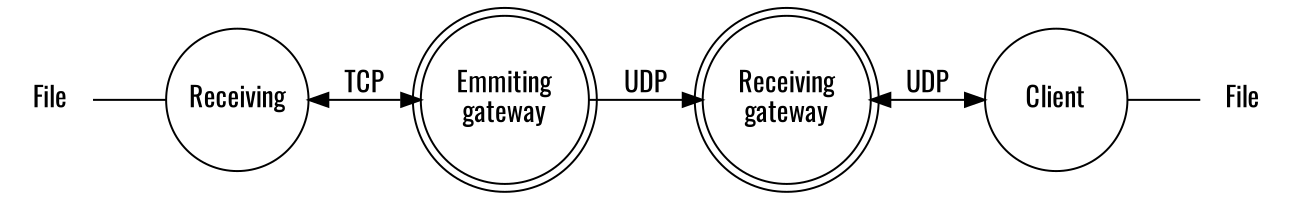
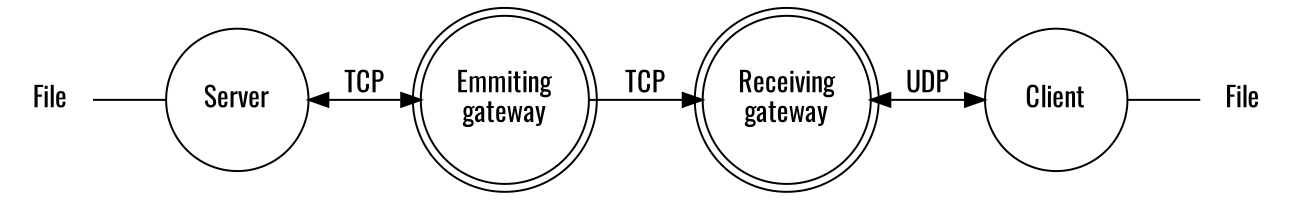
edge "Emmiting gateway" -- "Receiving gateway": label "UDP" -> "TCP"
node "Receiving": label "Receiving" -> "Server"
